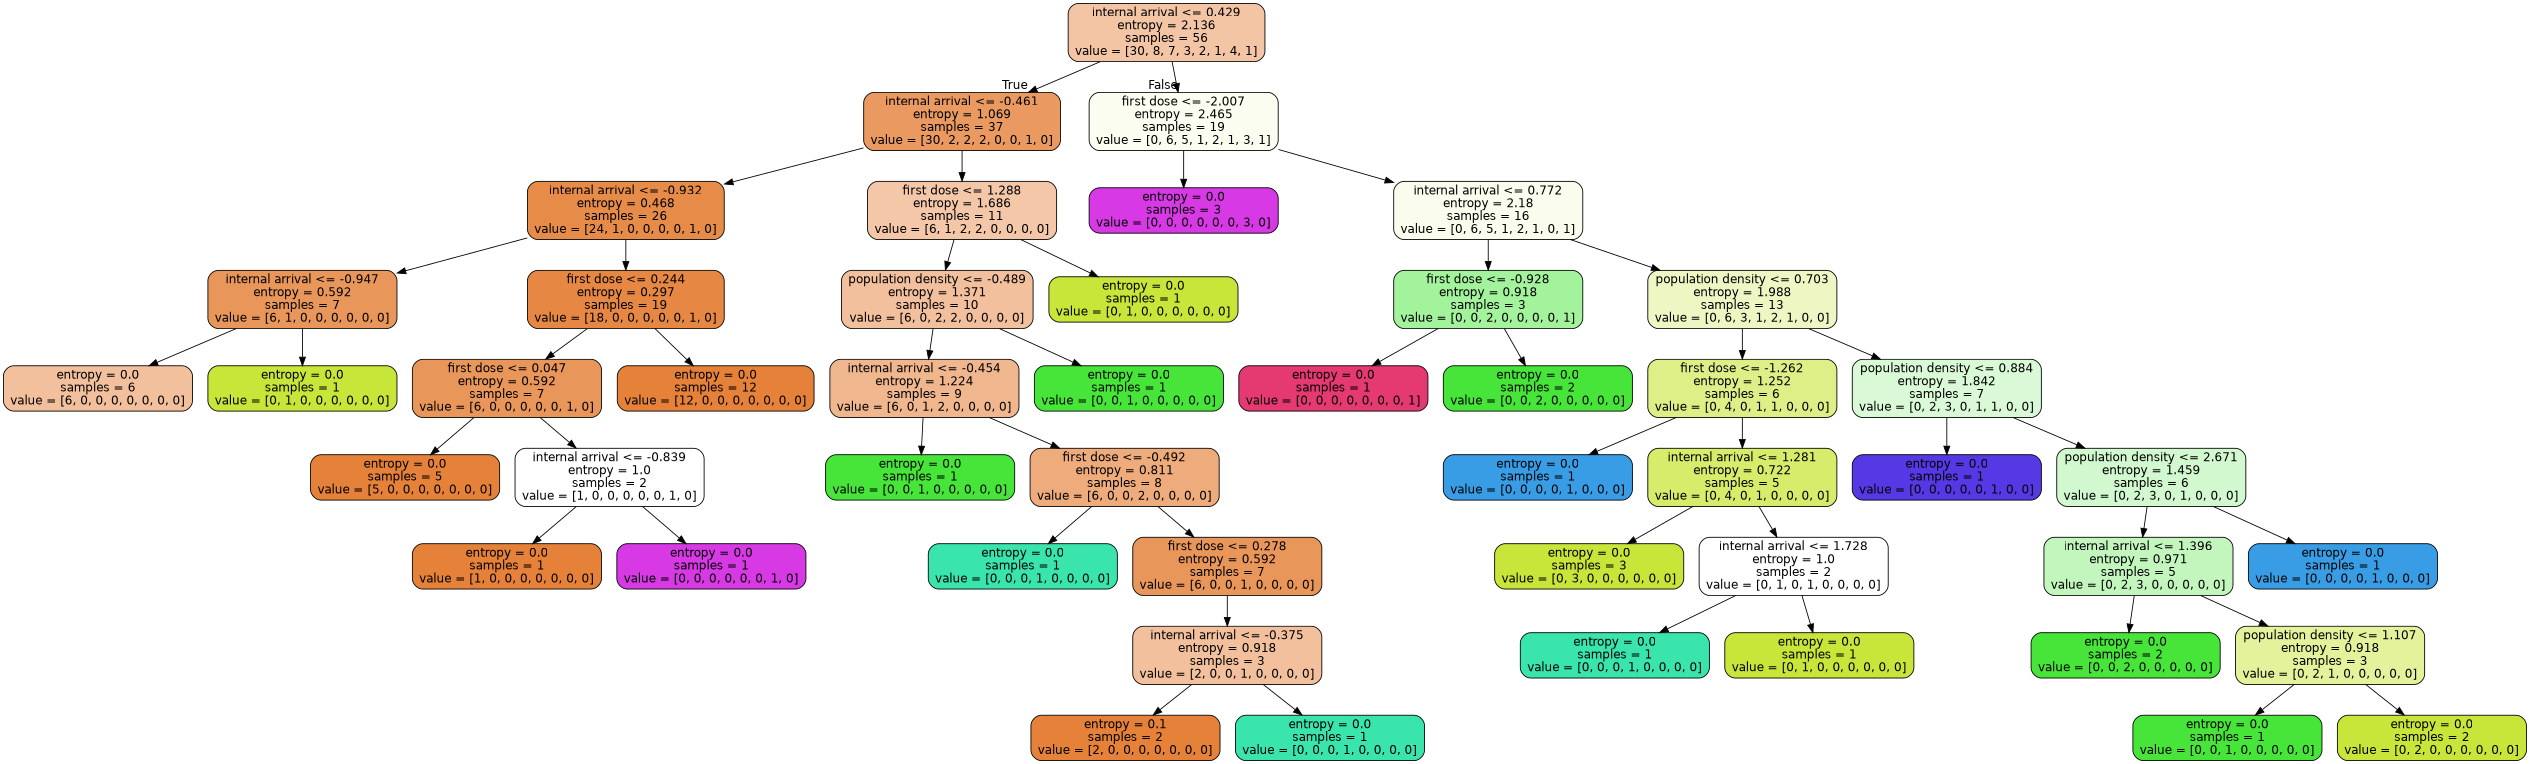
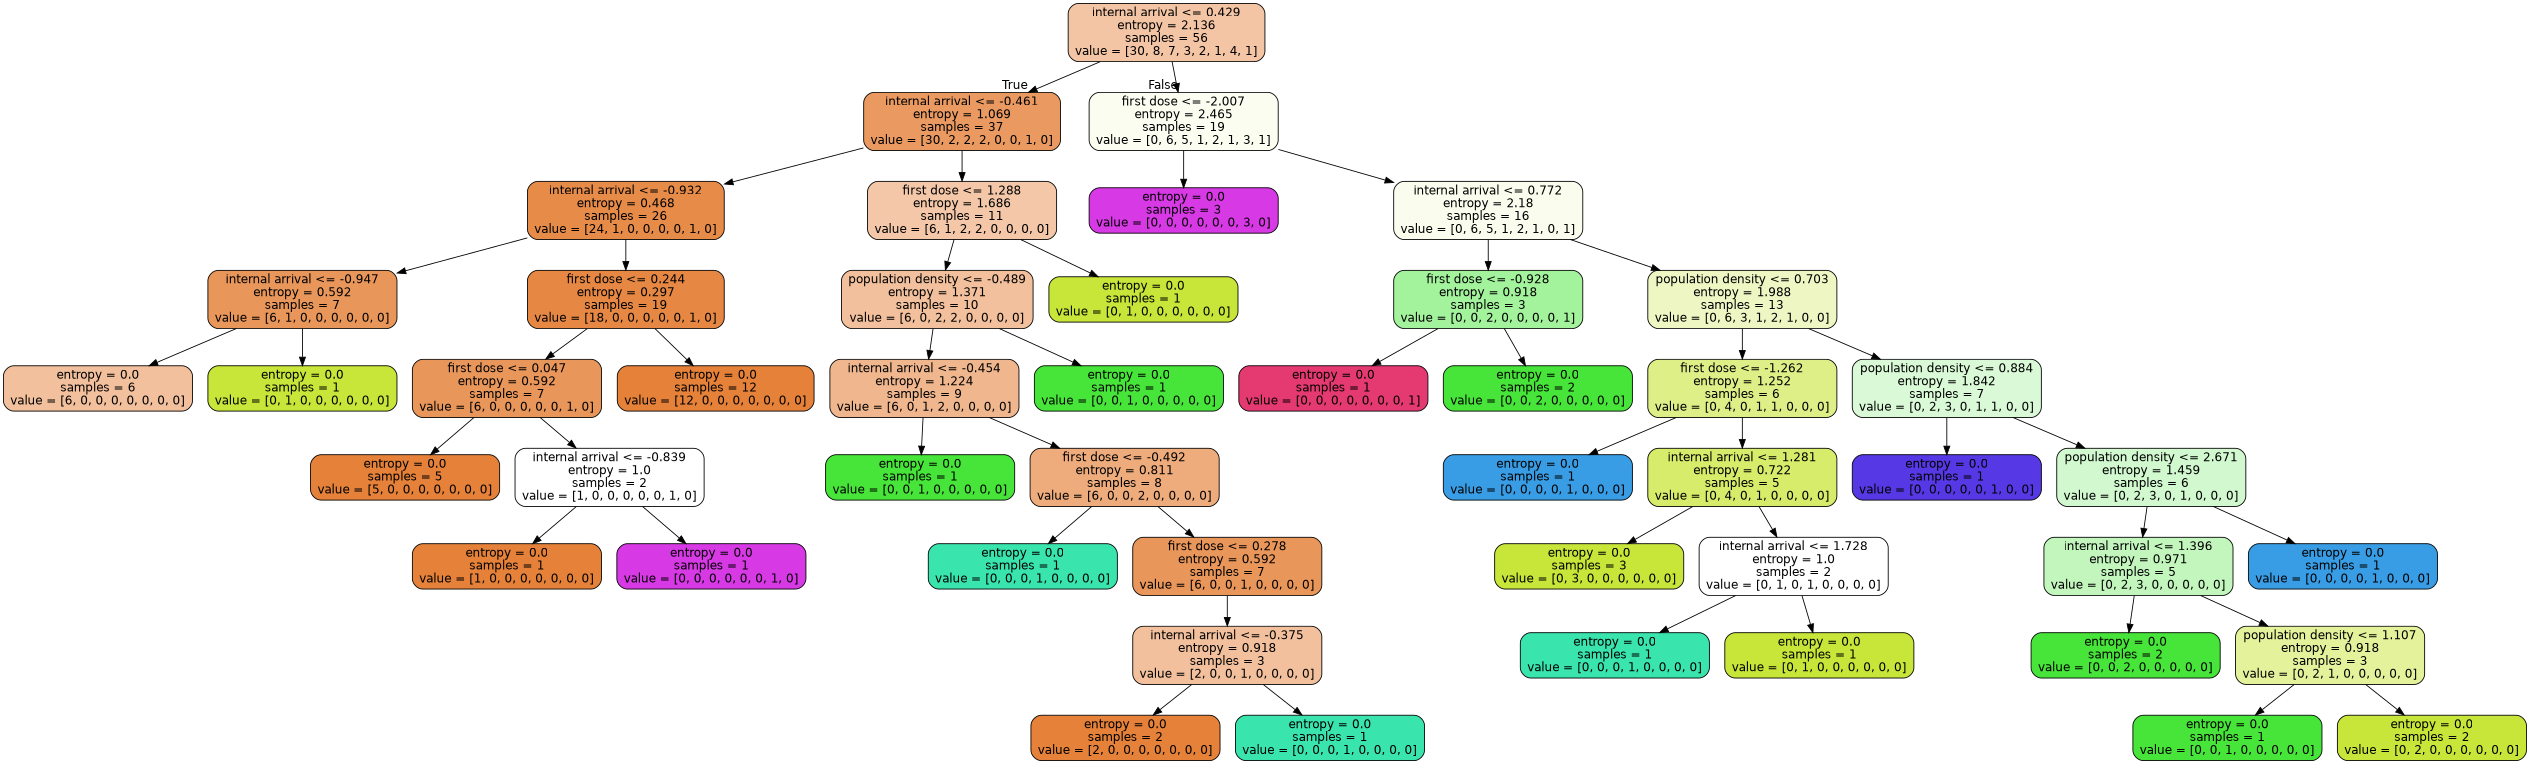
node "entropy = 0.1 samples = 2 value = [2, 0, 0, 0, 0, 0, 0, 0]": label "entropy = 0.1 samples = 2 value = [2, 0, 0, 0, 0, 0, 0, 0]" -> "entropy = 0.0 samples = 2 value = [2, 0, 0, 0, 0, 0, 0, 0]"
